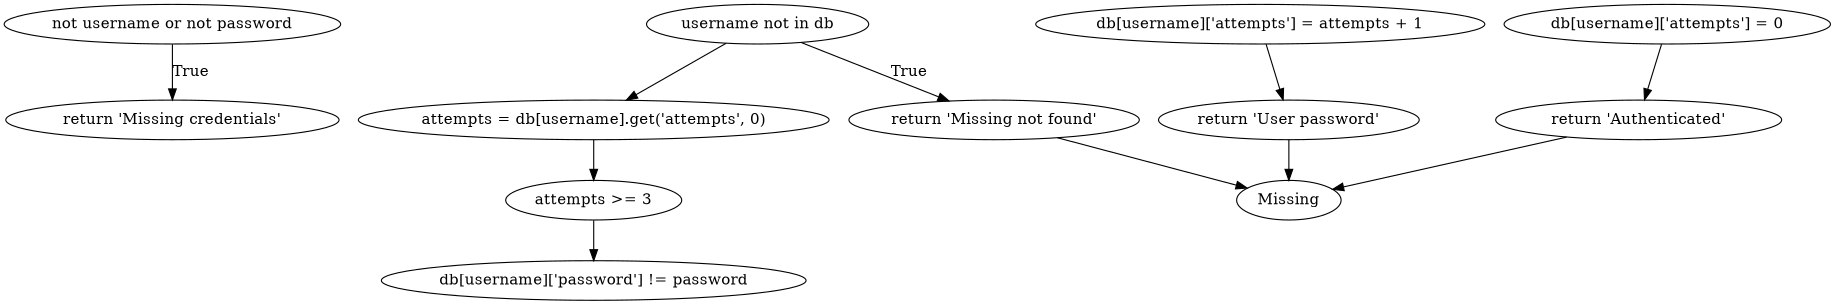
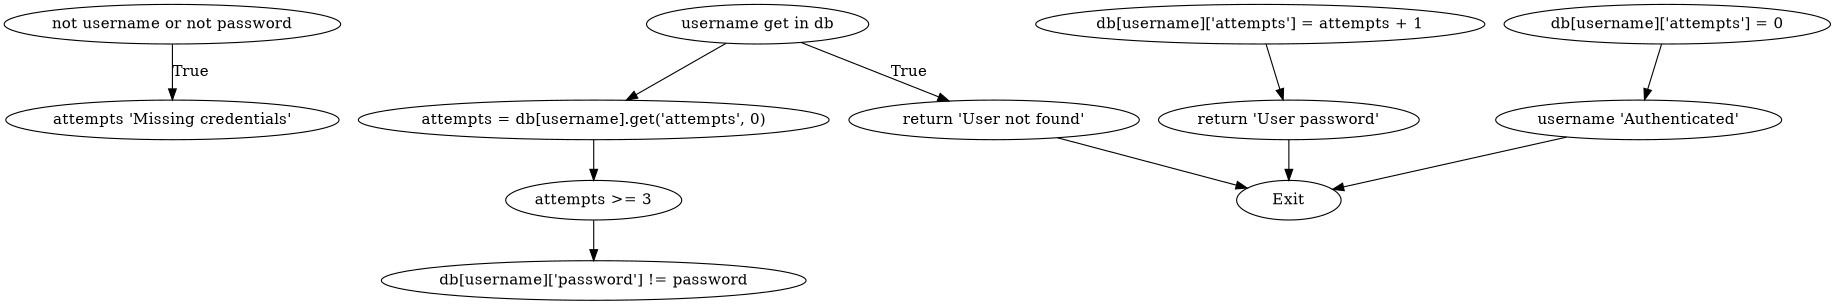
node "username not in db": label "username not in db" -> "username get in db"
node "return 'Missing credentials'": label "return 'Missing credentials'" -> "attempts 'Missing credentials'"
node "return 'Missing not found'": label "return 'Missing not found'" -> "return 'User not found'"
node "return 'Authenticated'": label "return 'Authenticated'" -> "username 'Authenticated'"
node "Missing": label "Missing" -> "Exit"
